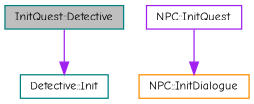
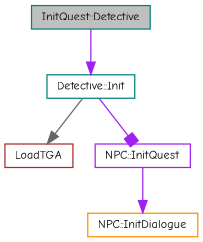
edge "Detective::Init" -> "NPC::InitQuest": added
node "LoadTGA": added
